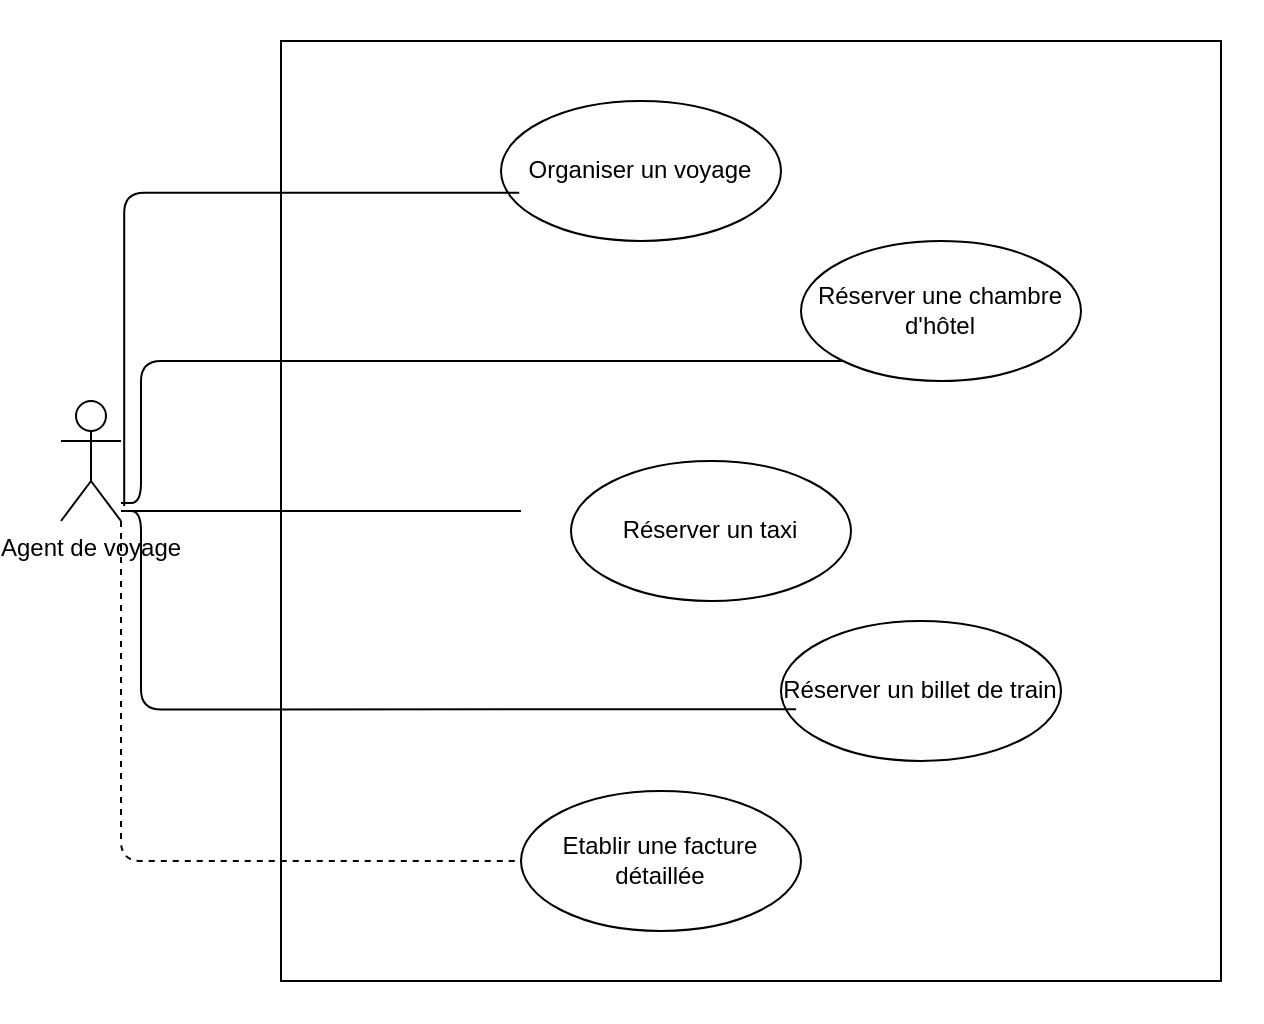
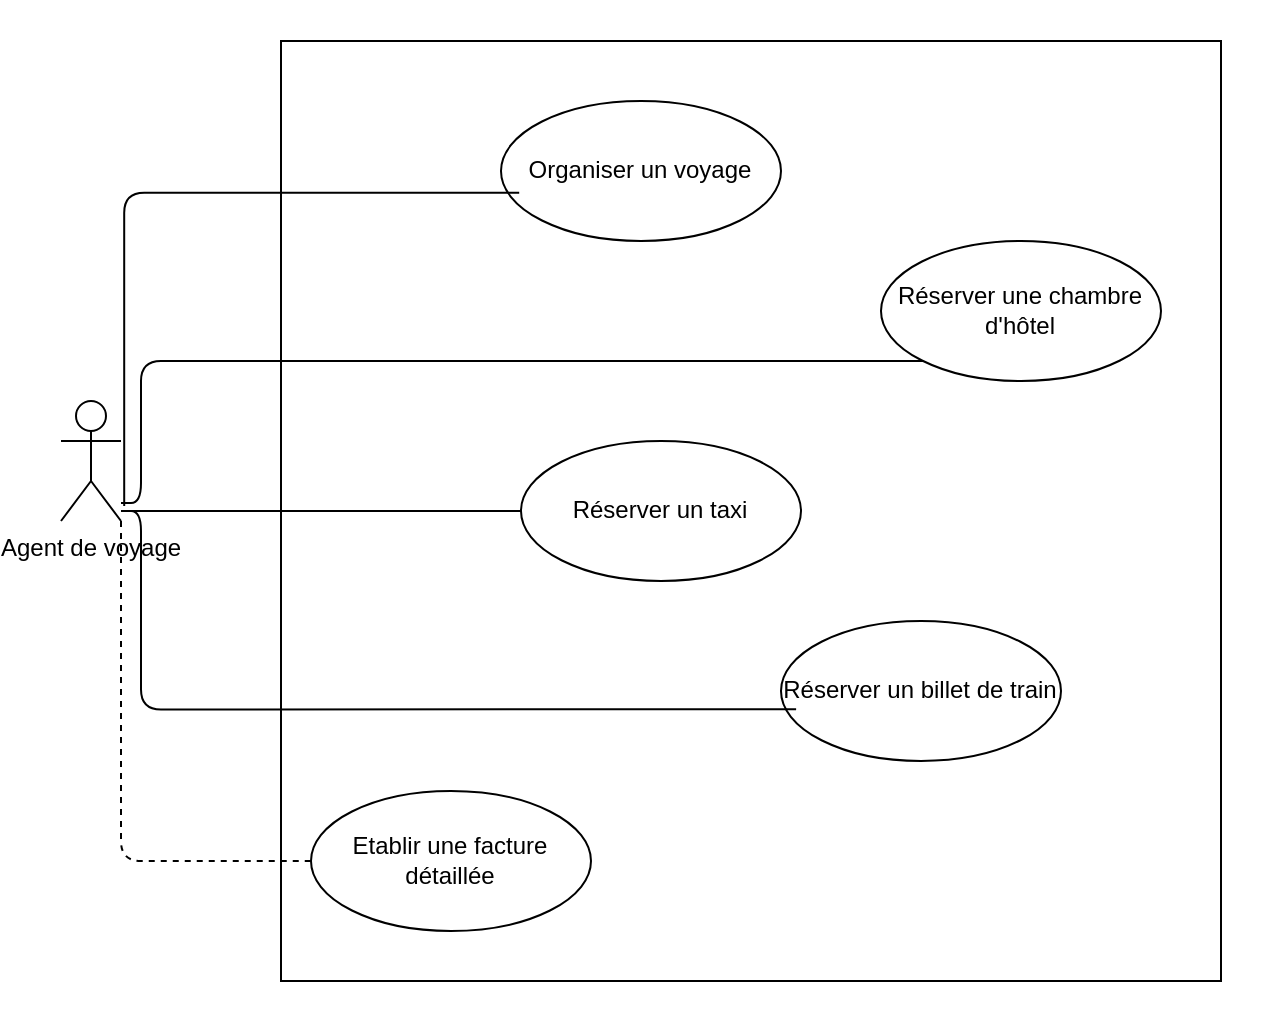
node "Réserver une chambre d'hôtel": moved (941, 311) -> (1021, 311)
node "Réserver un taxi": moved (711, 531) -> (661, 511)
node "Etablir une facture détaillée": moved (661, 861) -> (451, 861)
